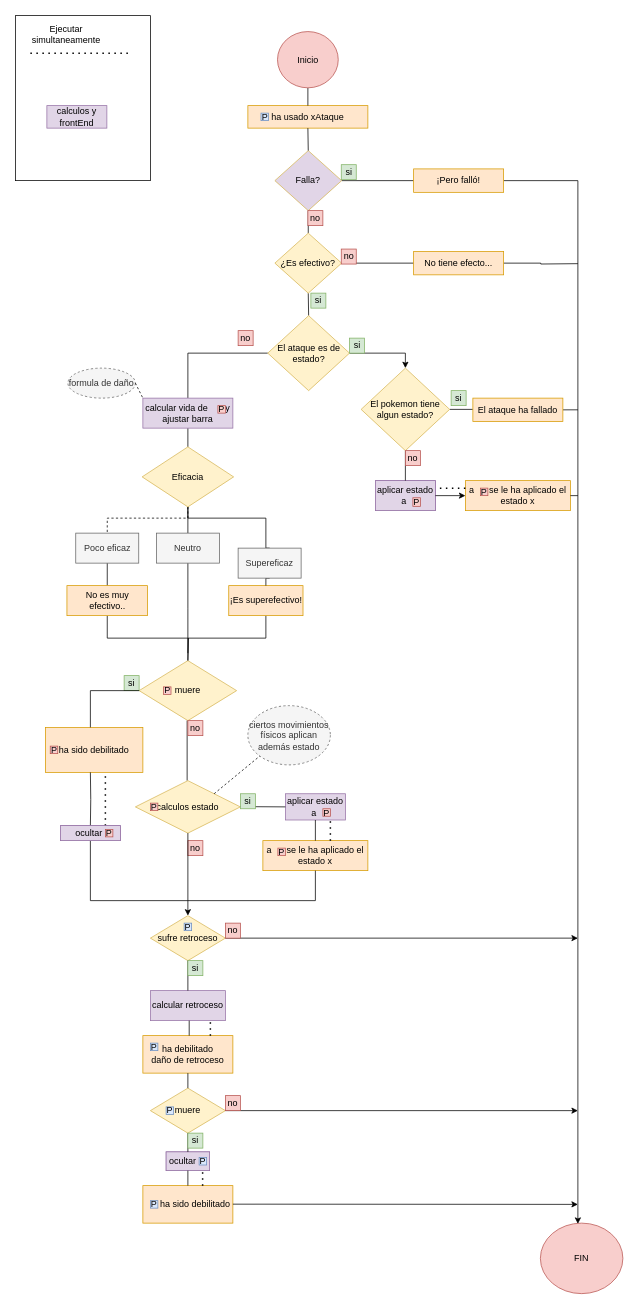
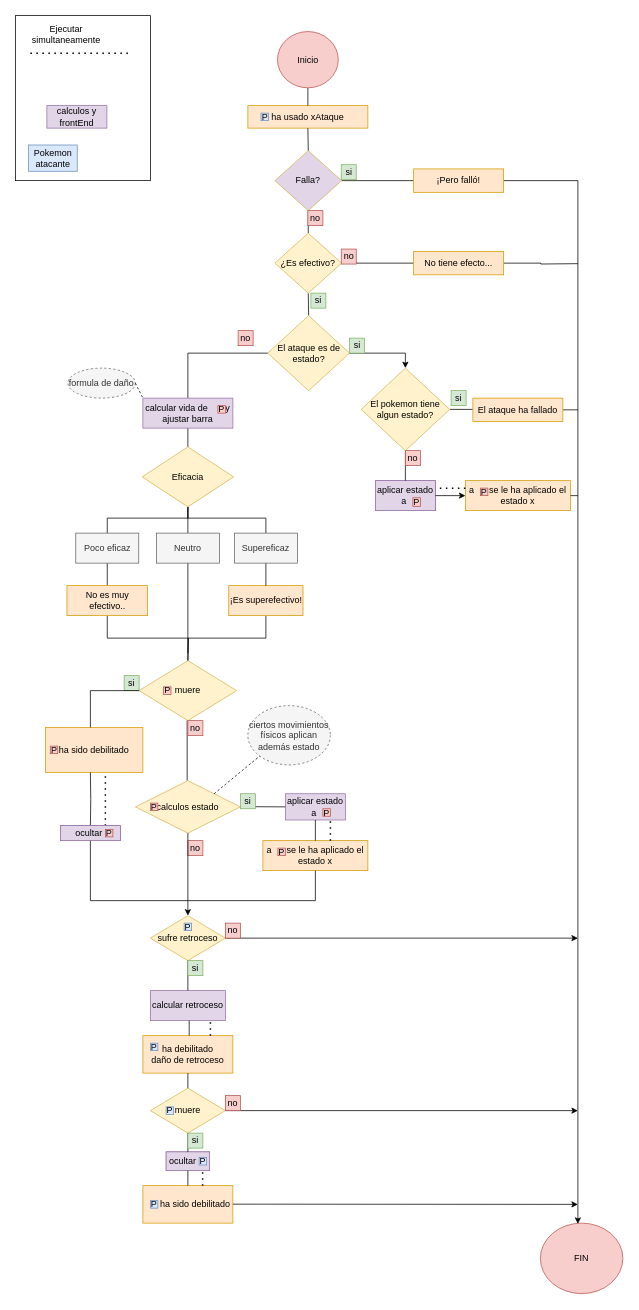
node "Pokemon atacante": added
edge "Eficacia" -- "Poco eficaz": style dashed -> solid
node "Supereficaz": moved (270, 563) -> (266, 548)
